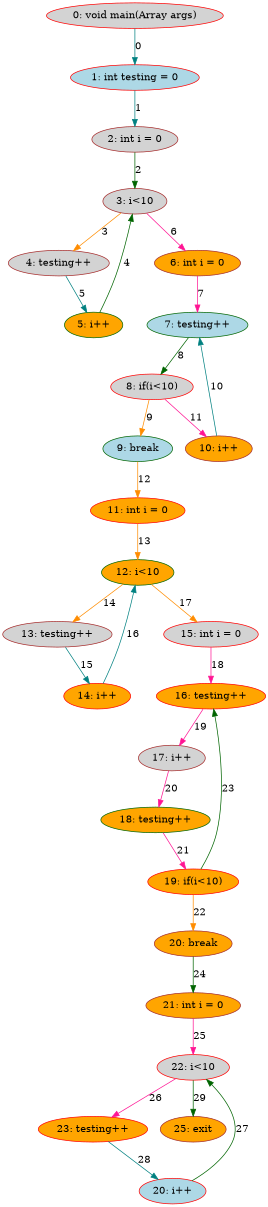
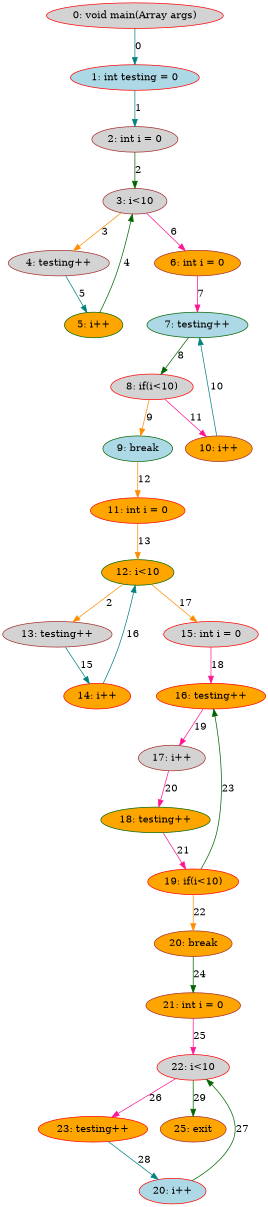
edge "12: i<10" -> "13: testing++": label "14" -> "2"
